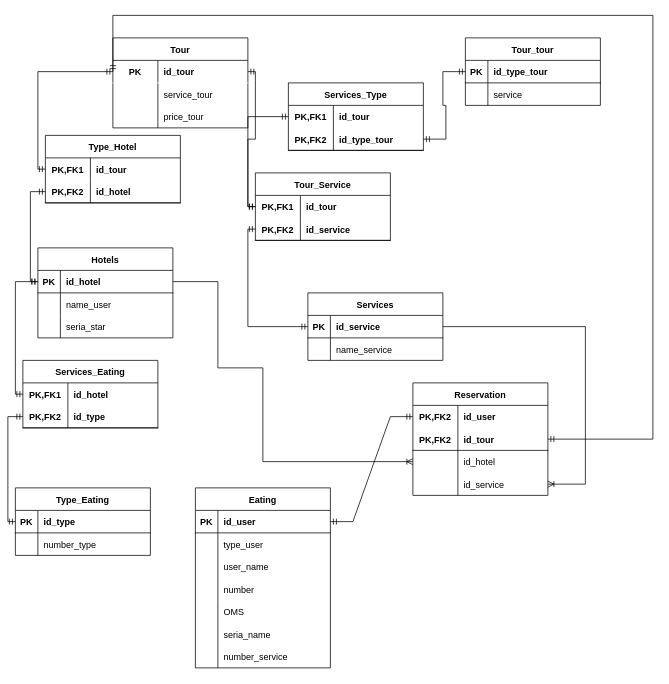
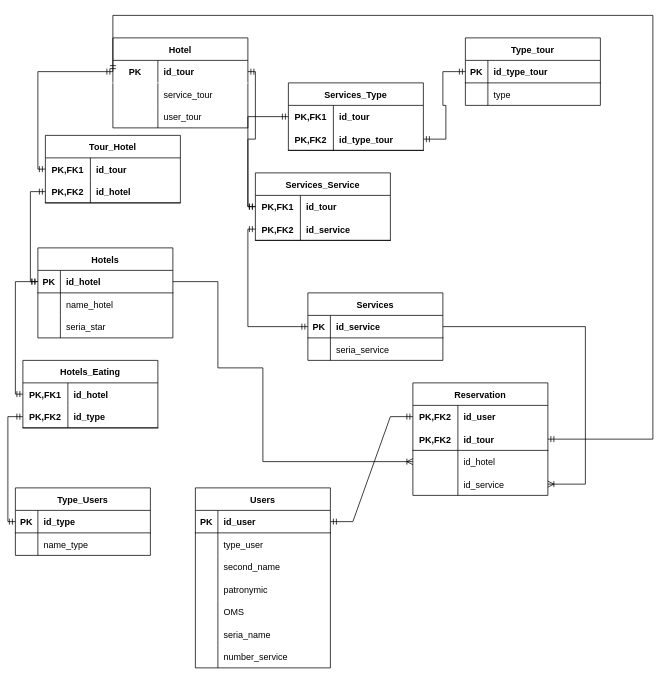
node "Tour": label "Tour" -> "Hotel"
node "Tour_tour": label "Tour_tour" -> "Type_tour"
node "service": label "service" -> "type"
node "price_tour": label "price_tour" -> "user_tour"
node "Type_Hotel": label "Type_Hotel" -> "Tour_Hotel"
node "Tour_Service": label "Tour_Service" -> "Services_Service"
node "name_user": label "name_user" -> "name_hotel"
node "name_service": label "name_service" -> "seria_service"
node "Services_Eating": label "Services_Eating" -> "Hotels_Eating"
node "Type_Eating": label "Type_Eating" -> "Type_Users"
node "Eating": label "Eating" -> "Users"
node "number_type": label "number_type" -> "name_type"
node "user_name": label "user_name" -> "second_name"
node "number": label "number" -> "patronymic"
